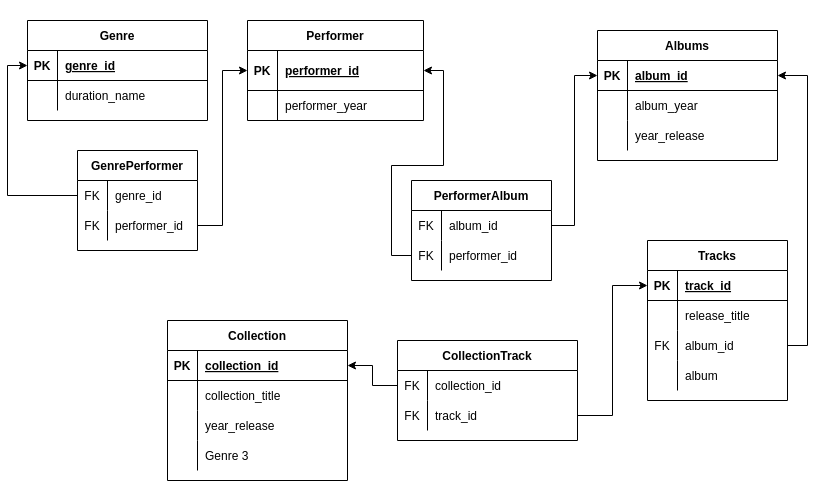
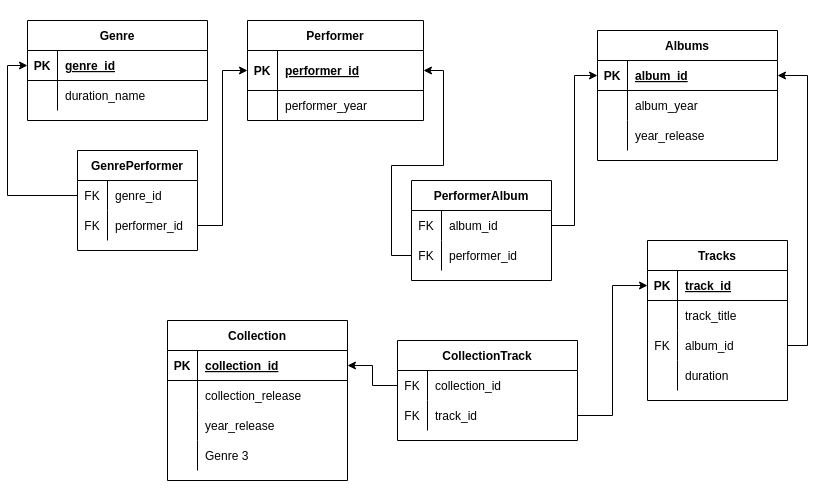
node "release_title": label "release_title" -> "track_title"
node "album": label "album" -> "duration"
node "collection_title": label "collection_title" -> "collection_release"
